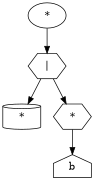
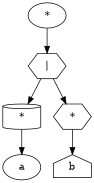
node "a": added
